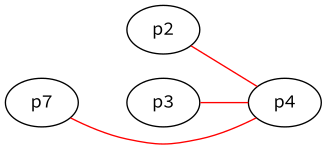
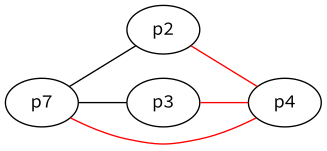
edge "p2" -- "p7": added
edge "p7" -- "p3": added
